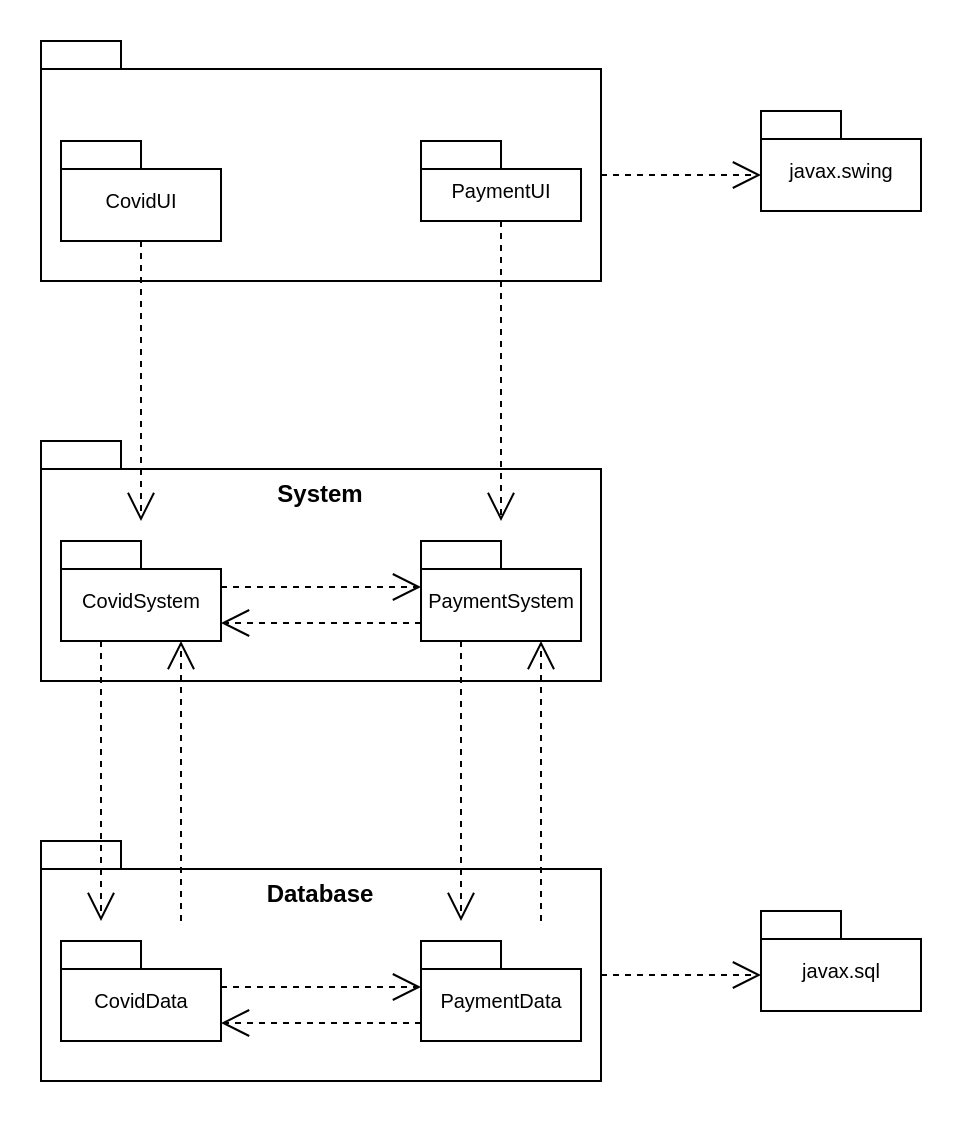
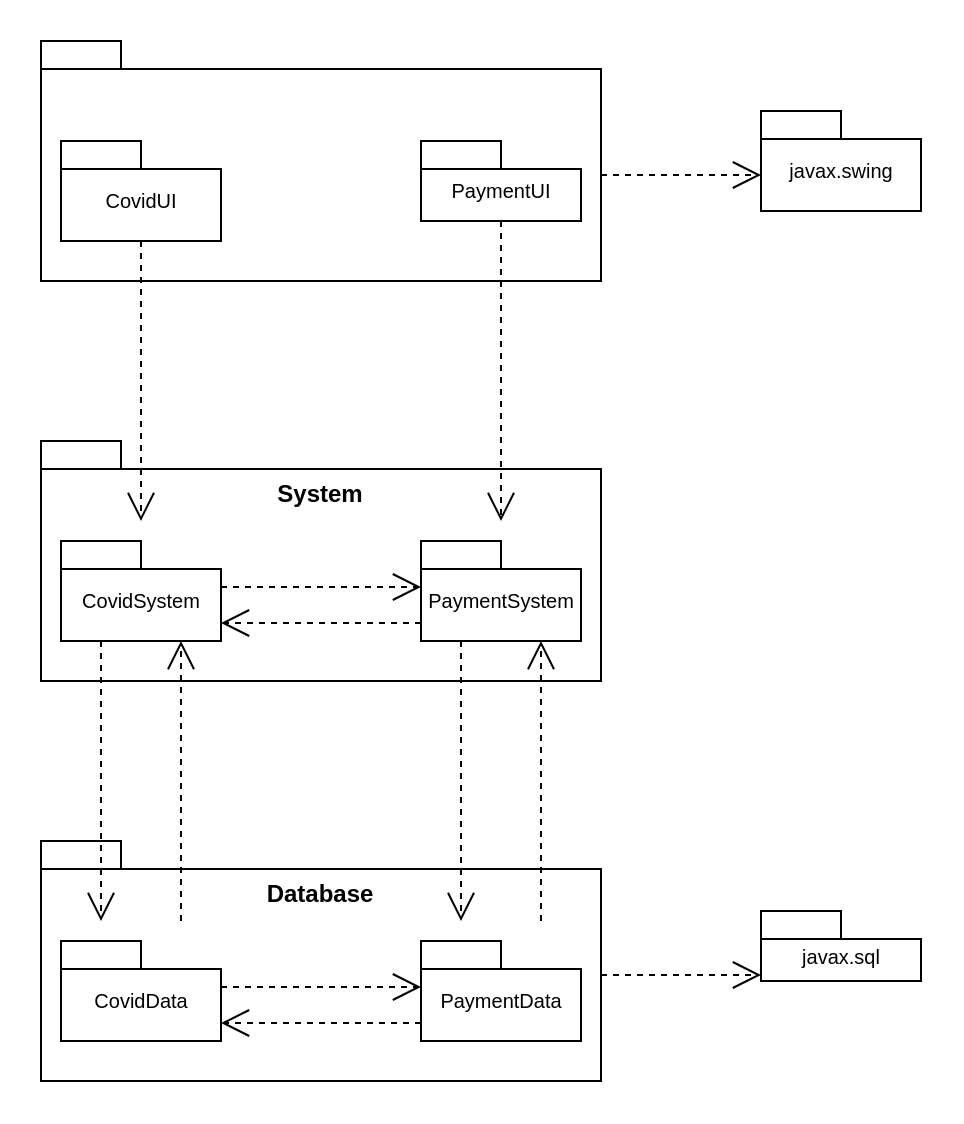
node "javax.sql": size 160x100 -> 160x70
